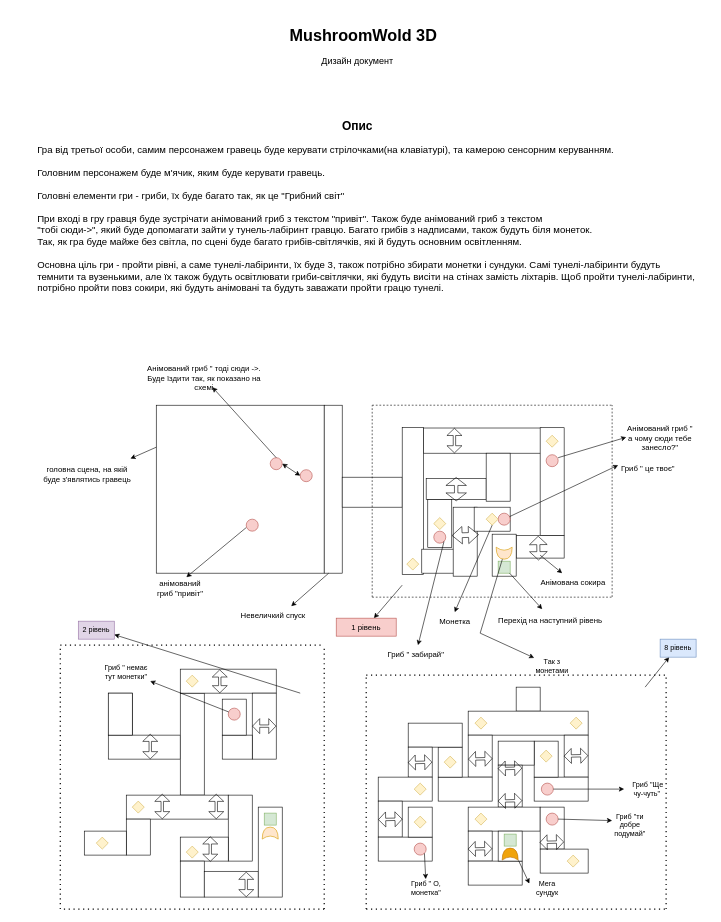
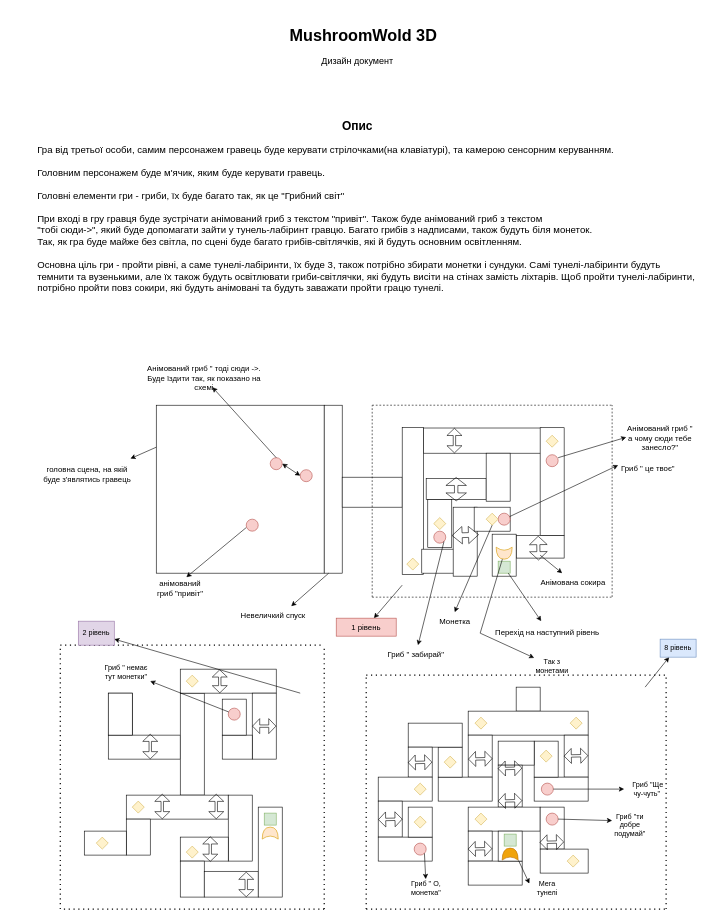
node "Перехід на наступний рівень": moved (551, 618) -> (548, 630)
node "2 рівень": size 36x18 -> 36x24
node "Мега сундук": label "Мега сундук" -> "Мега тунелі"
